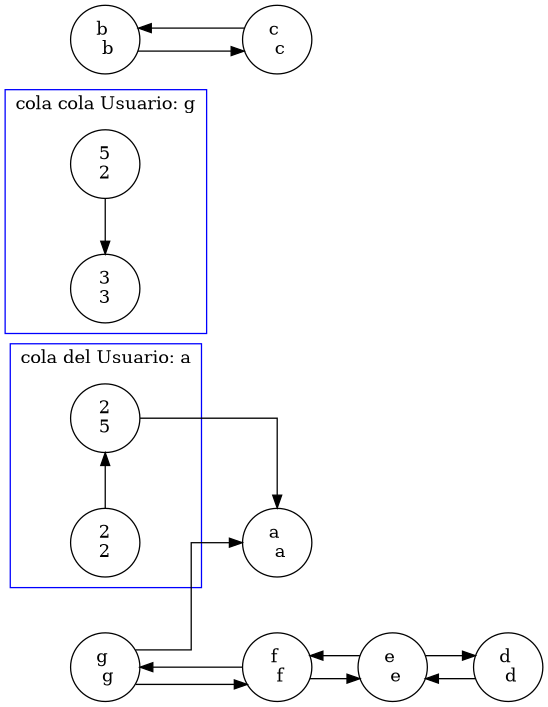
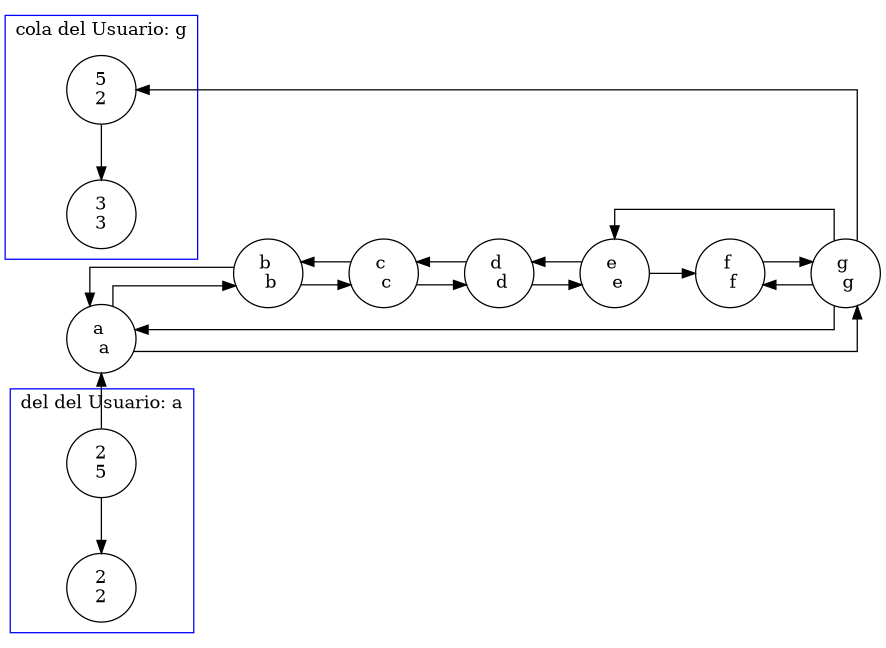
edge "g g" -> "5 2": added
cluster "cola cola Usuario: g": label "cola cola Usuario: g" -> "cola del Usuario: g"
edge "d d" -> "c c": added
edge "b b" -> "a a": added
edge "c c" -> "d d": added
edge "a a" -> "b b": added
edge "a a" -> "g g": added
cluster "cola del Usuario: a": label "cola del Usuario: a" -> "del del Usuario: a"
edge "2 2" -> "2 5": reversed
edge "f f" -> "e e": now "g g" -> "e e"
